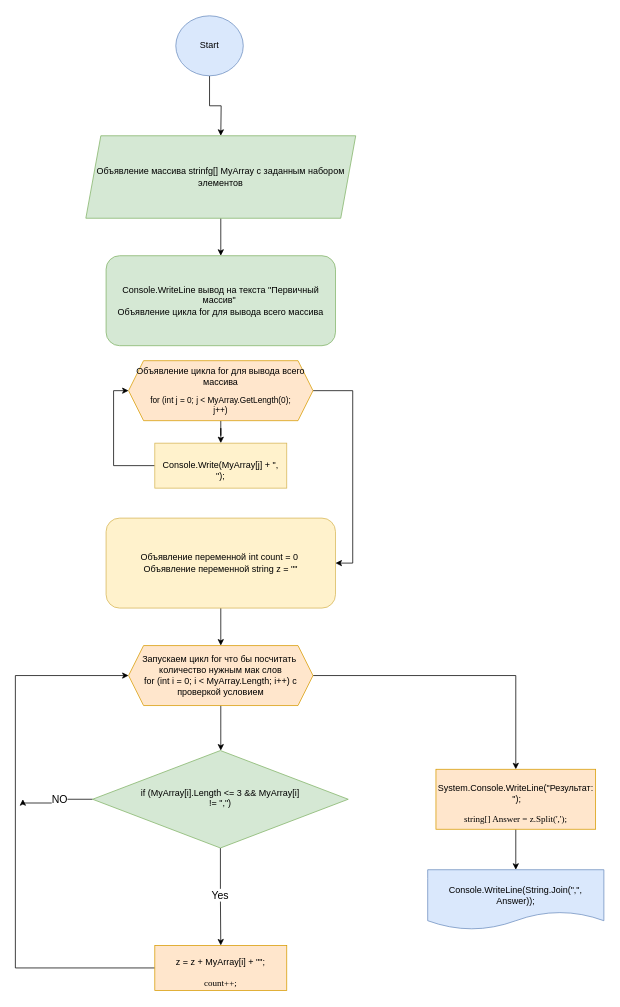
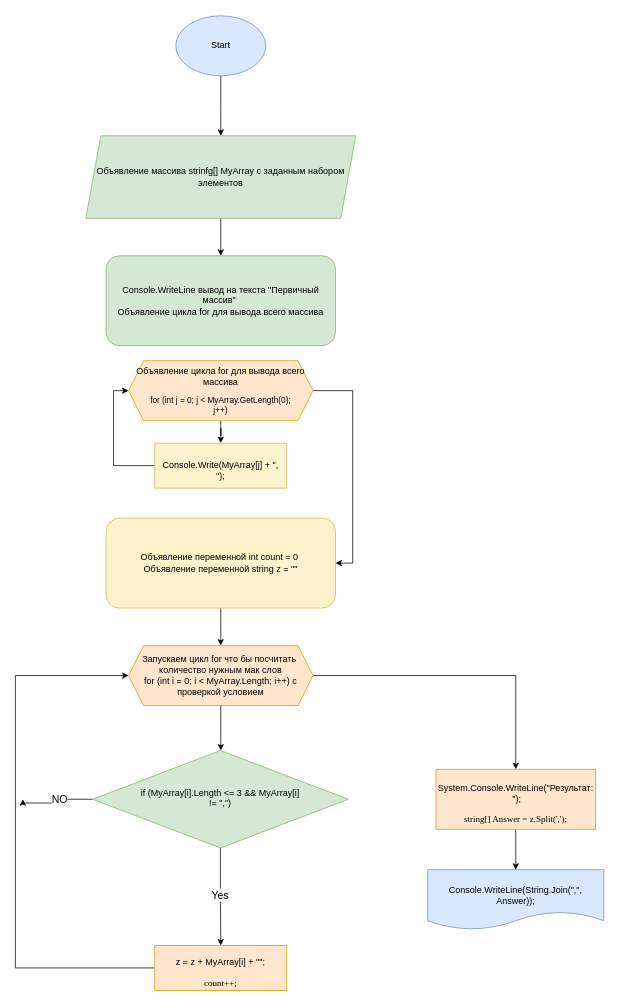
node "Start": size 68x60 -> 90x60
